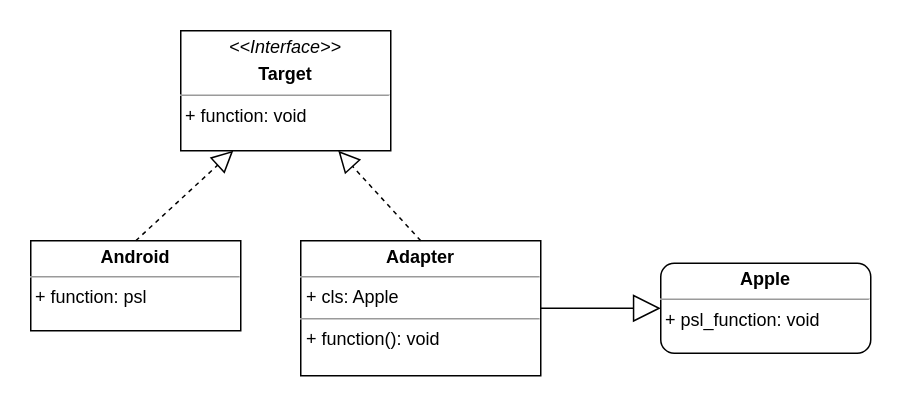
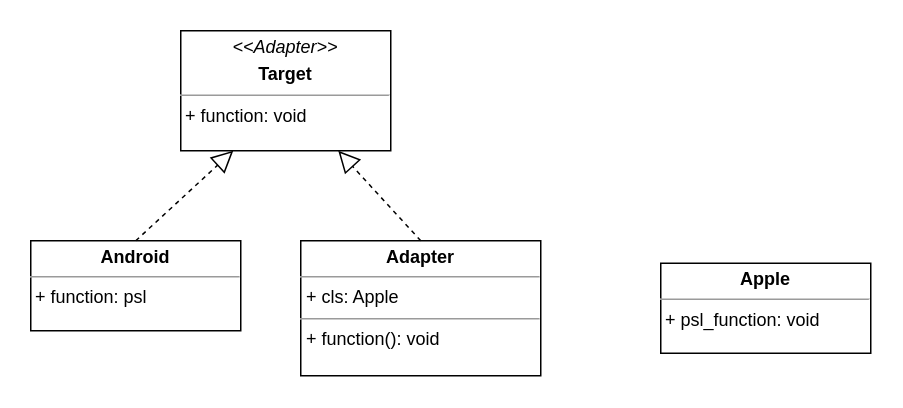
node "<<Interface>> Target + function: void": label "<<Interface>> Target + function: void" -> "<<Adapter>> Target + function: void"
edge "Adapter + cls: Apple + function(): void" -> "Apple + psl_function: void": removed
node "Apple + psl_function: void": shape rounded rectangle -> rectangle
